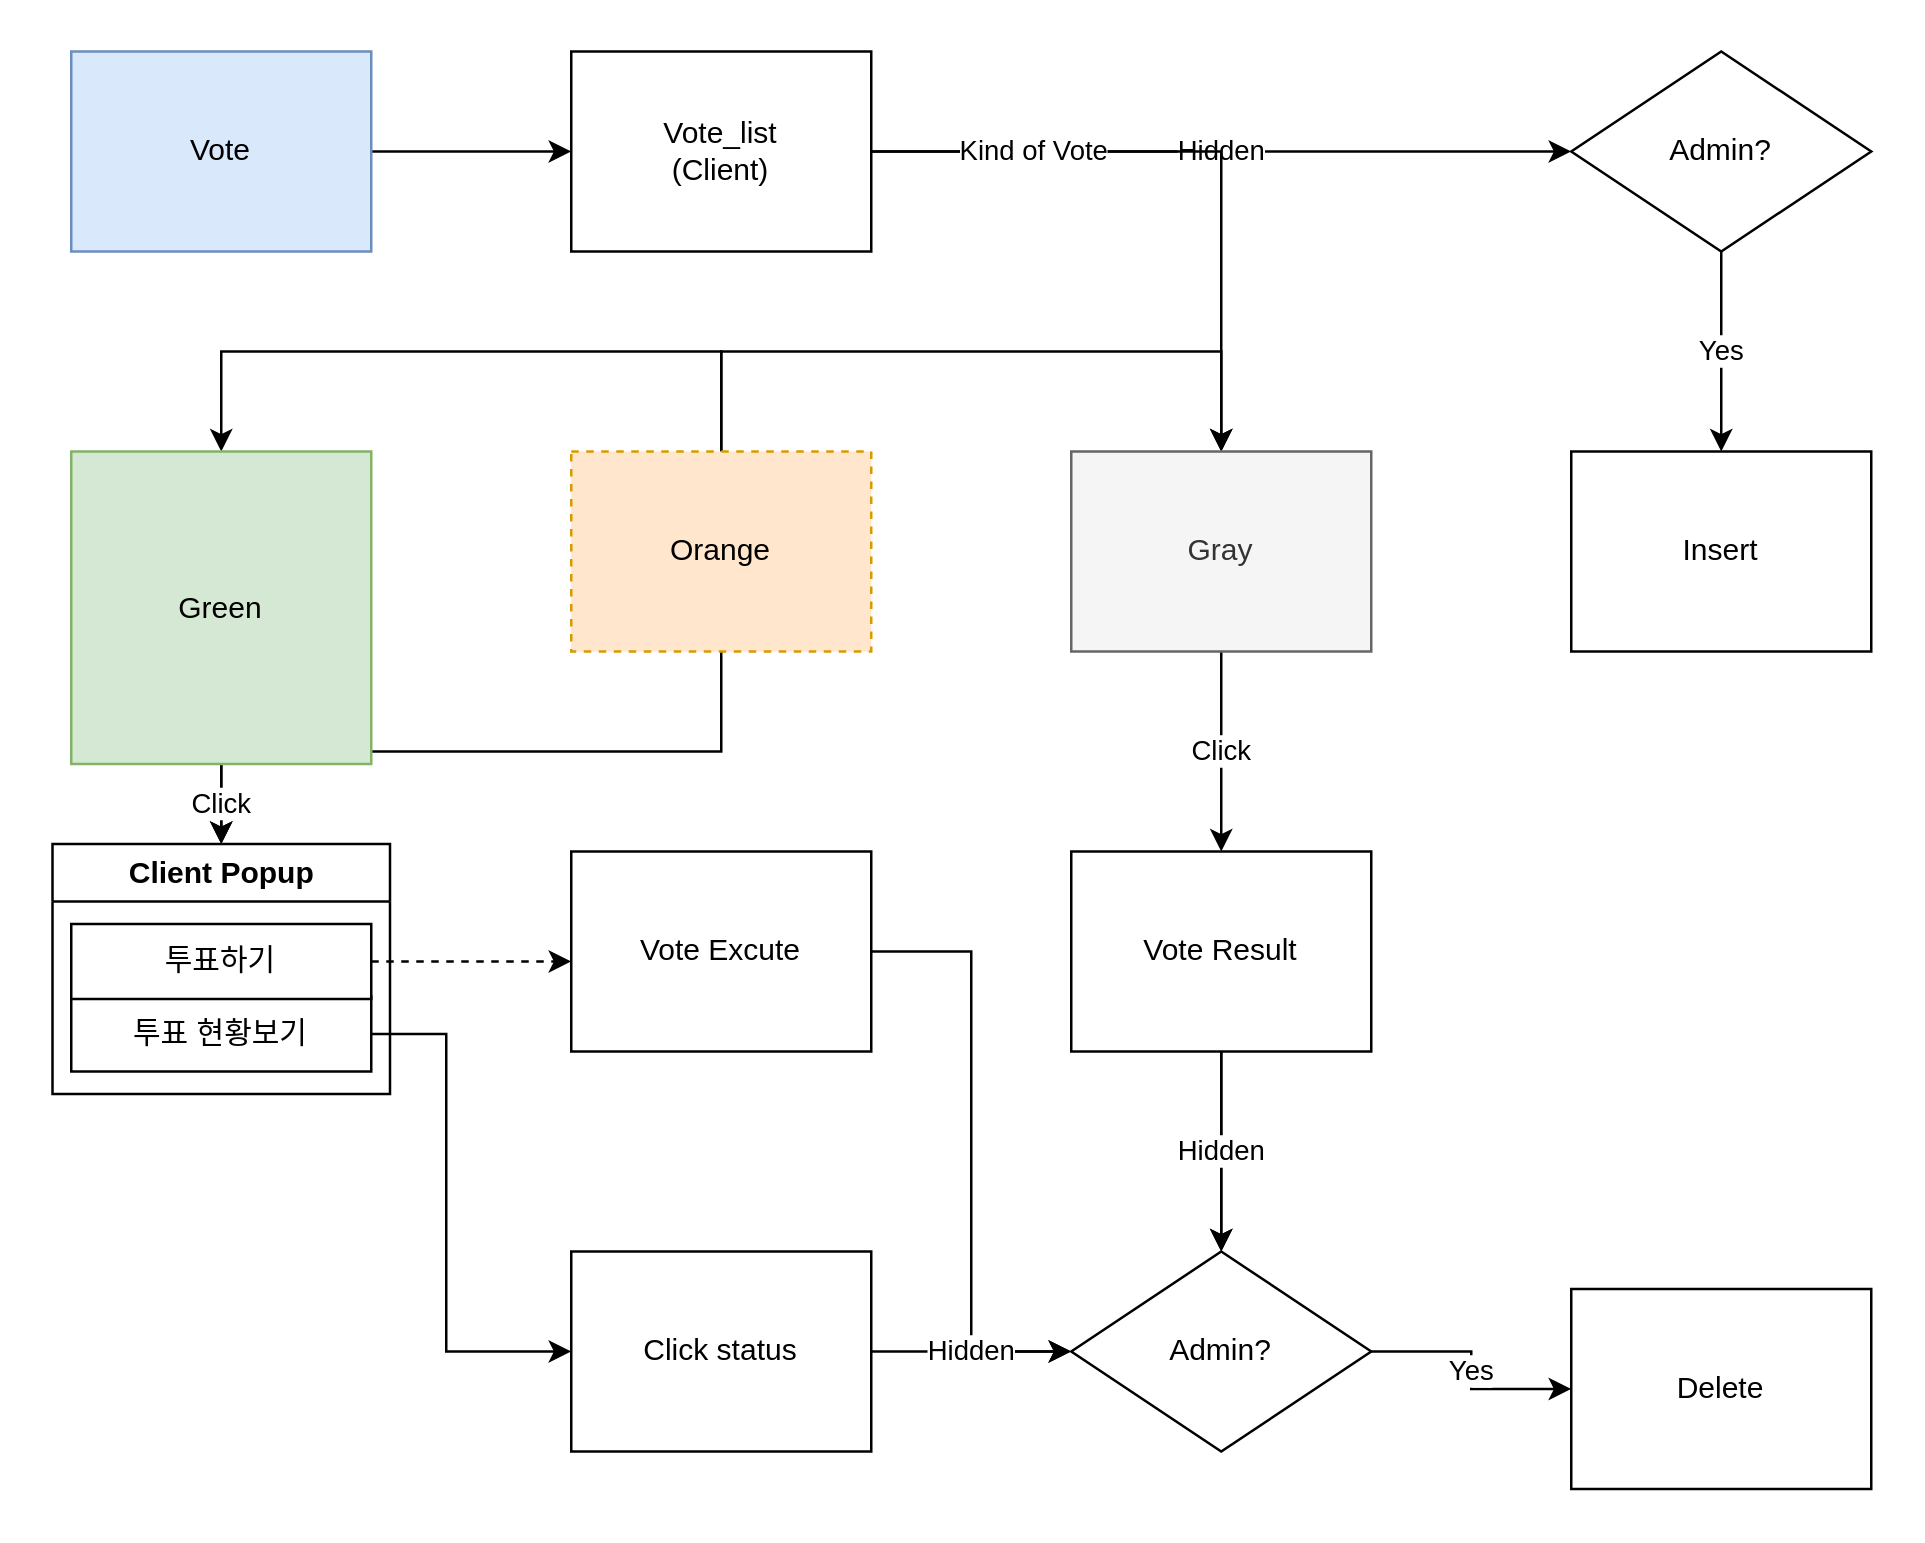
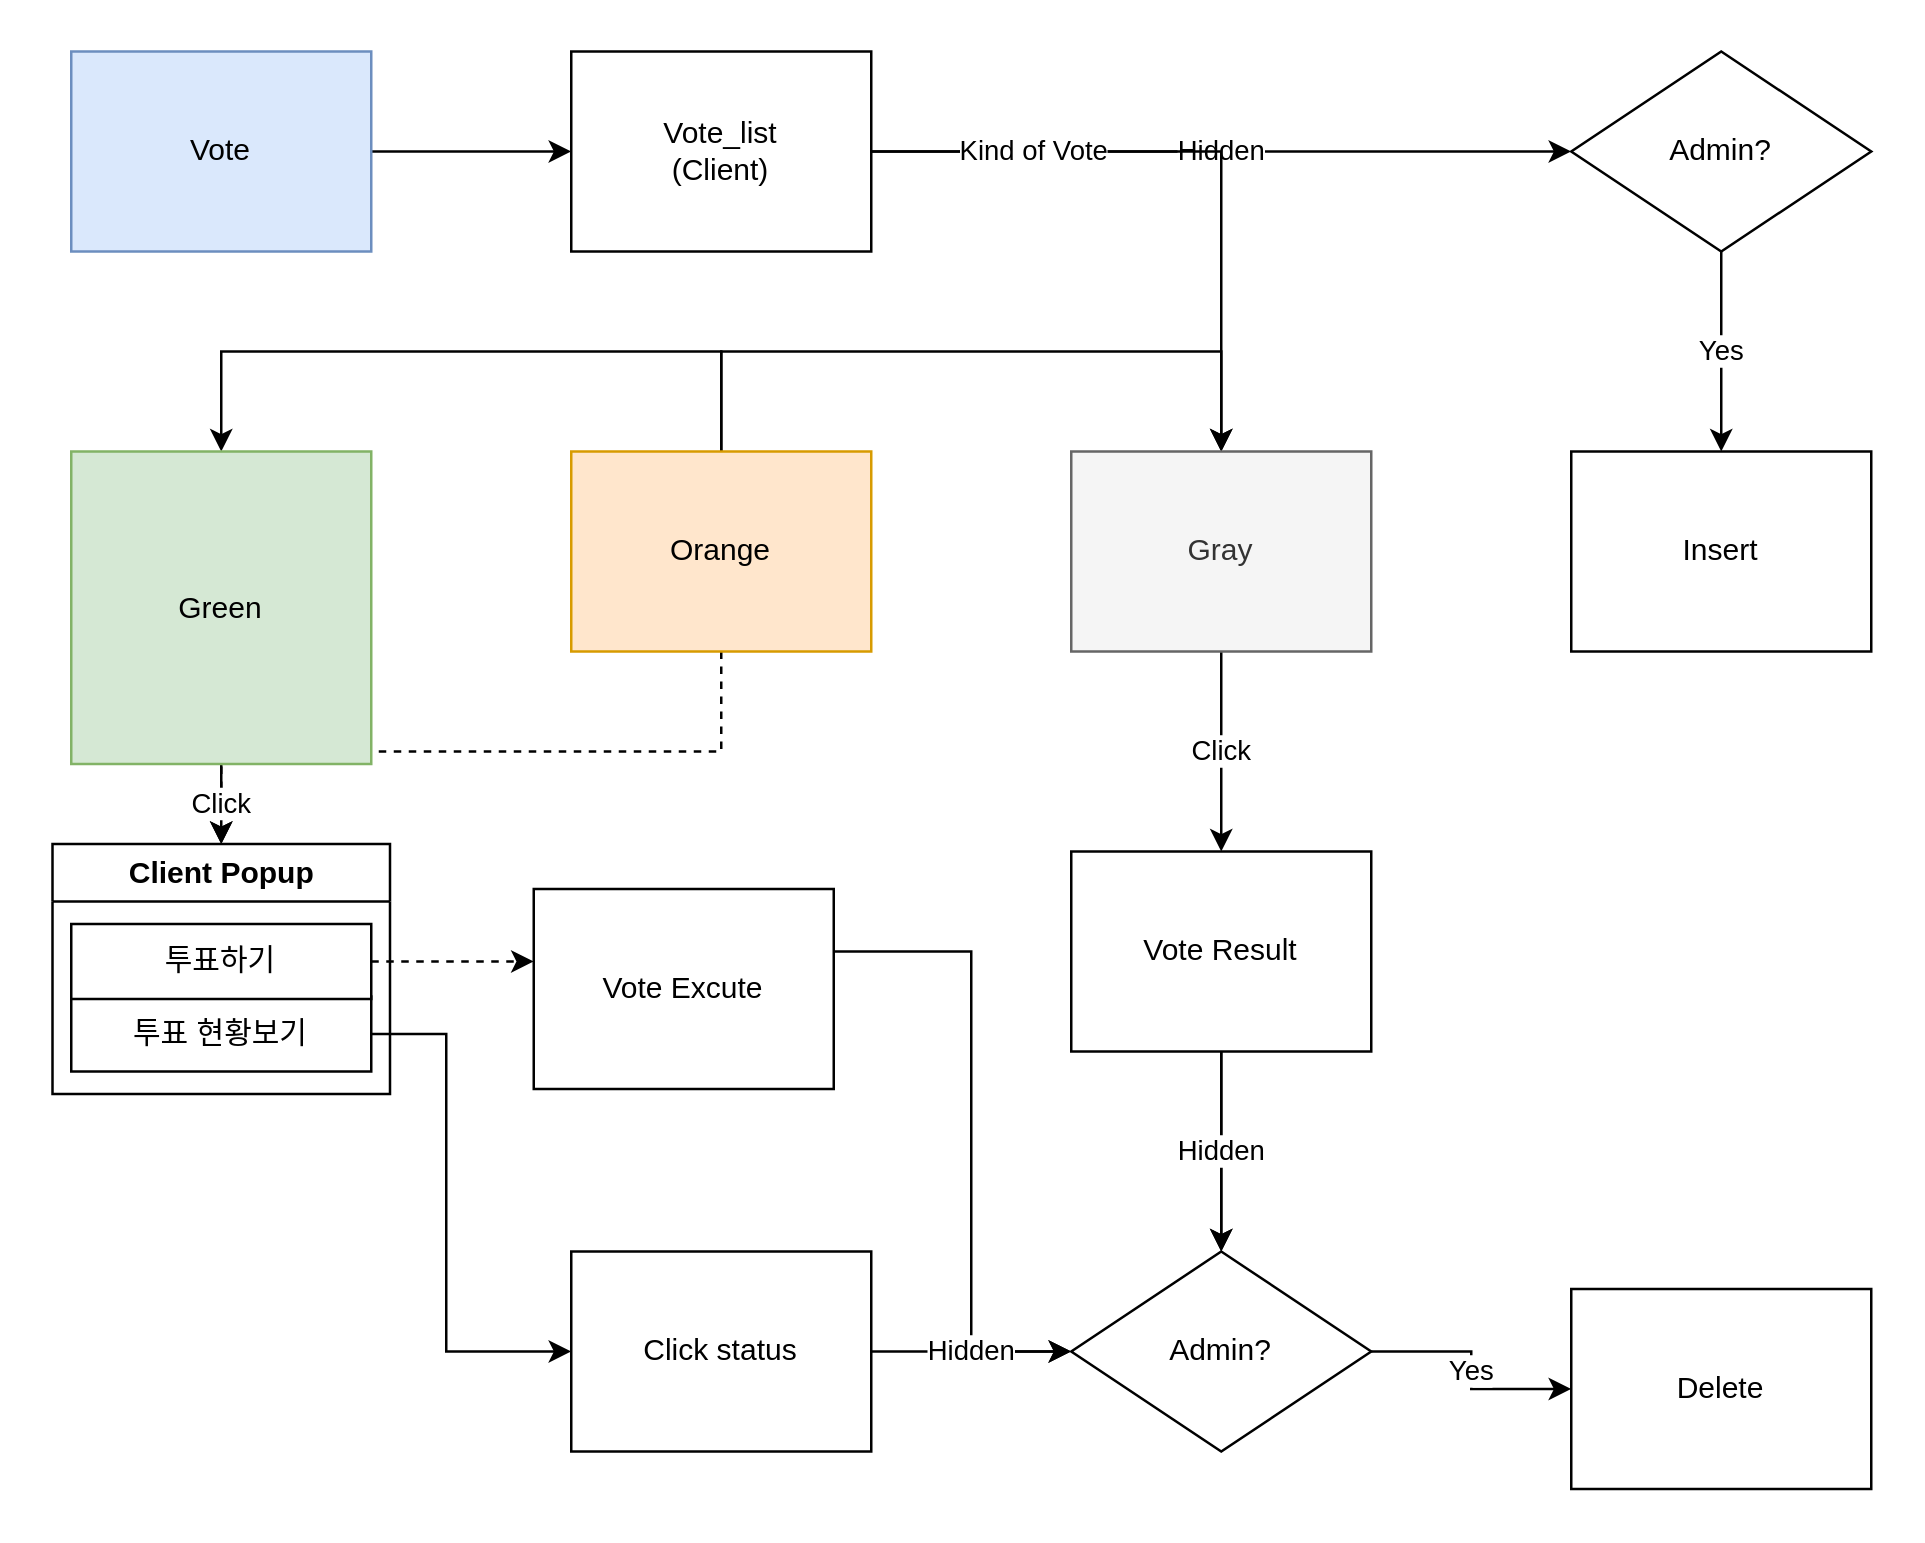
node "Orange": style dashed -> solid
edge "Orange" -> "Client Popup": style solid -> dashed
node "Vote Excute": moved (721, 951) -> (684, 989)
